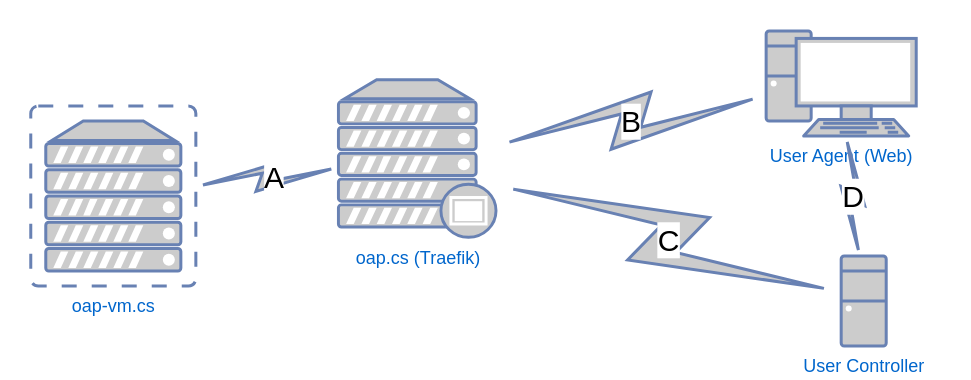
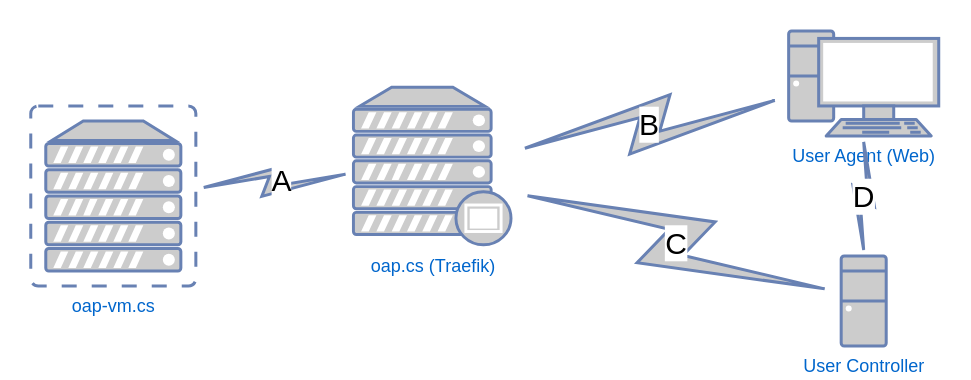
node "User Agent (Web)": moved (841, 83) -> (863, 83)
node "oap.cs (Traefik)": moved (417, 158) -> (432, 166)
